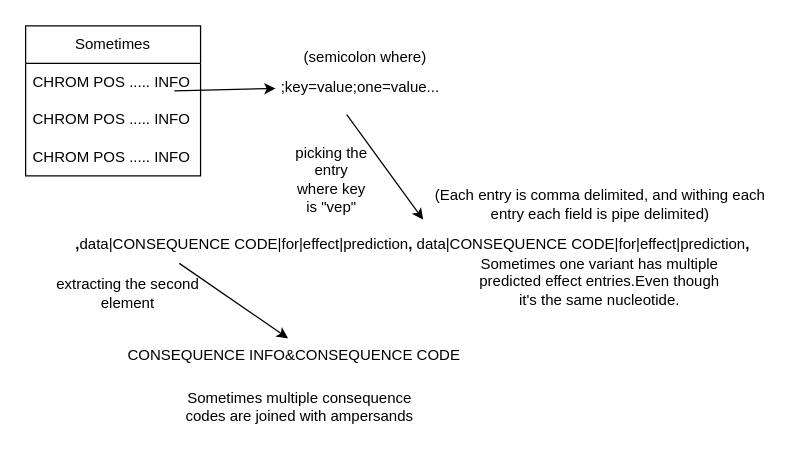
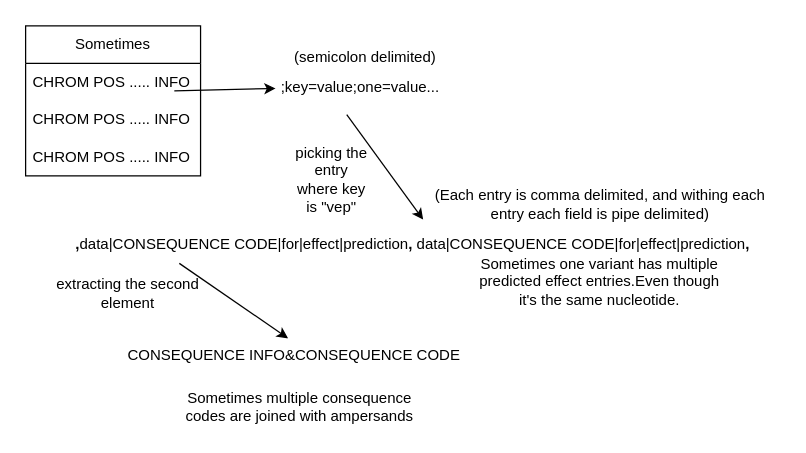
node "(semicolon where)": label "(semicolon where)" -> "(semicolon delimited)"
